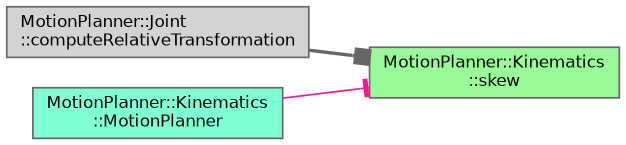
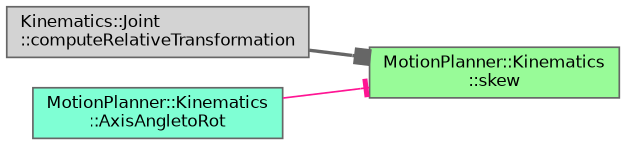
node "MotionPlanner::Joint ::computeRelativeTransformation": label "MotionPlanner::Joint ::computeRelativeTransformation" -> "Kinematics::Joint ::computeRelativeTransformation"
node "MotionPlanner::Kinematics ::MotionPlanner": label "MotionPlanner::Kinematics ::MotionPlanner" -> "MotionPlanner::Kinematics ::AxisAngletoRot"
